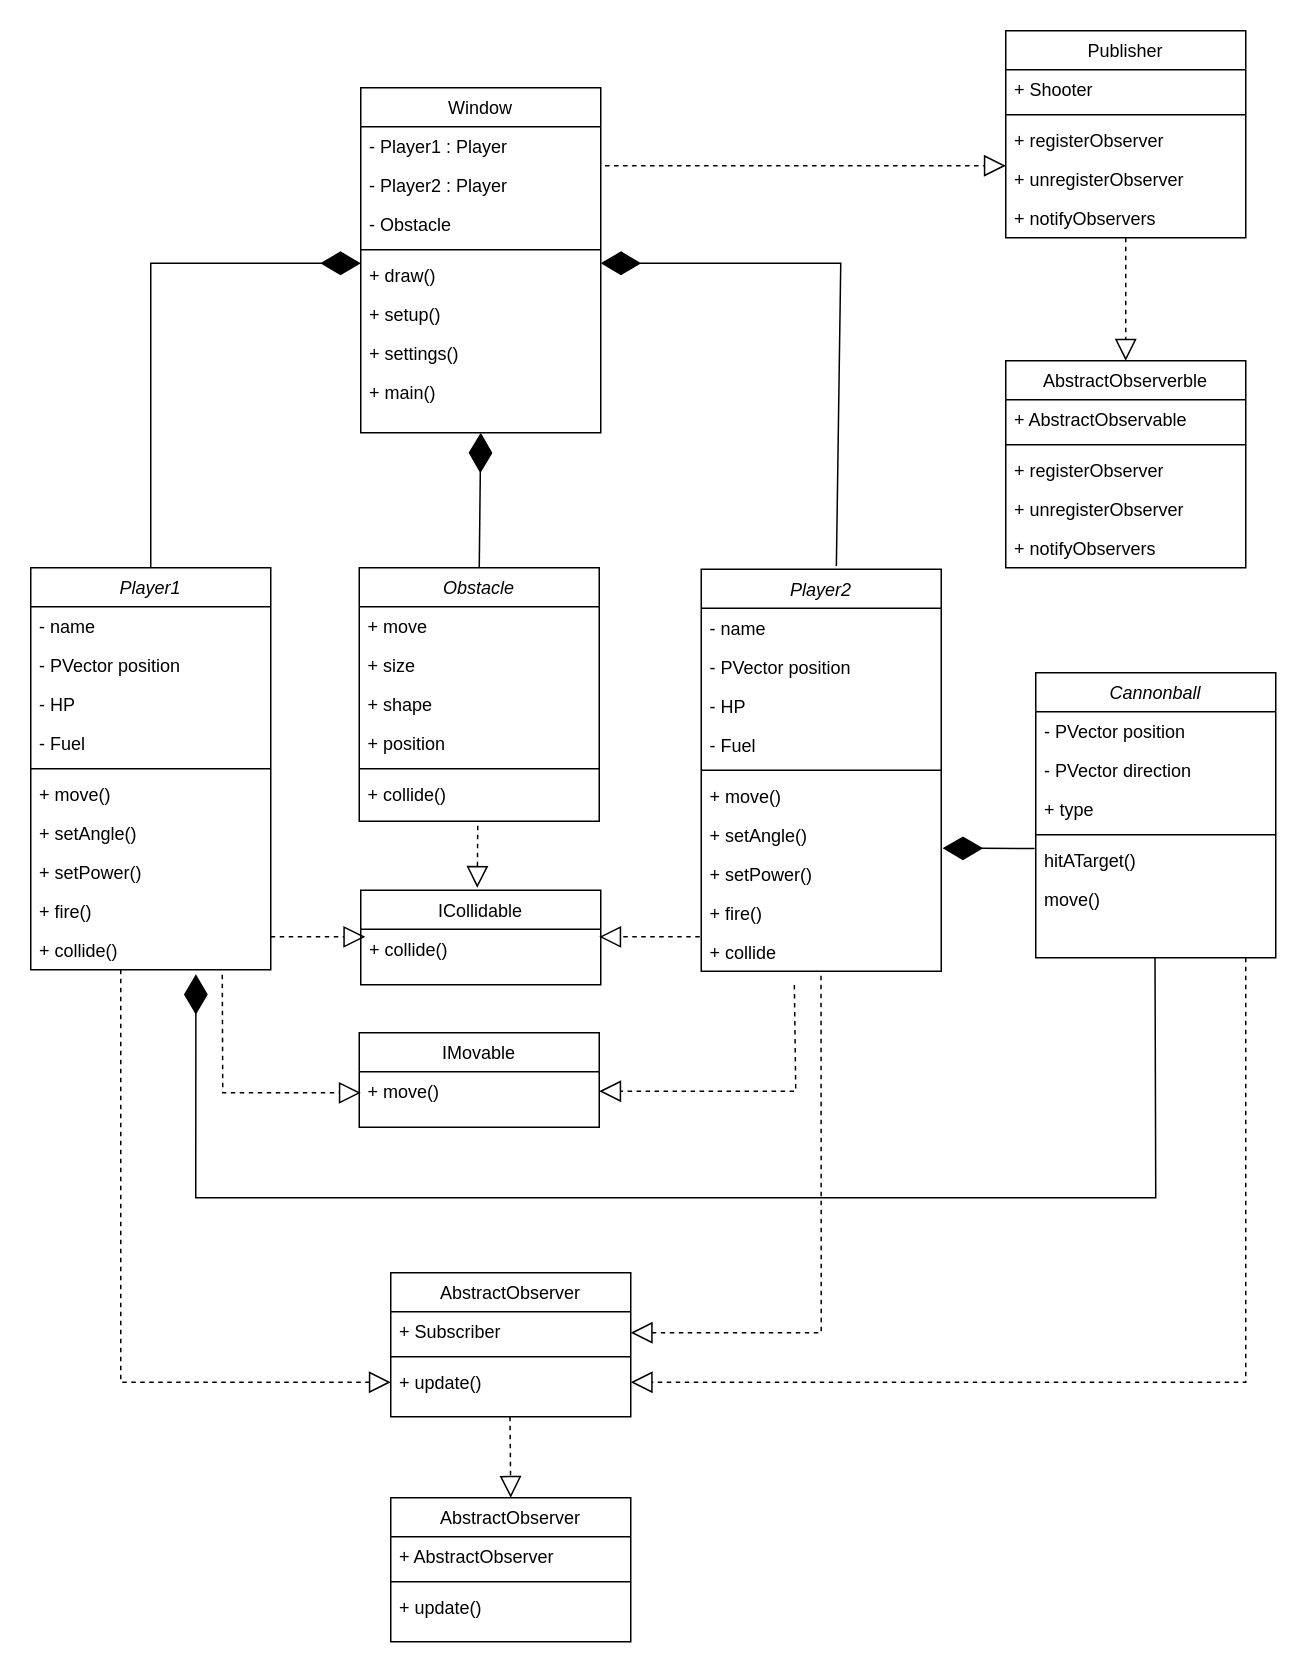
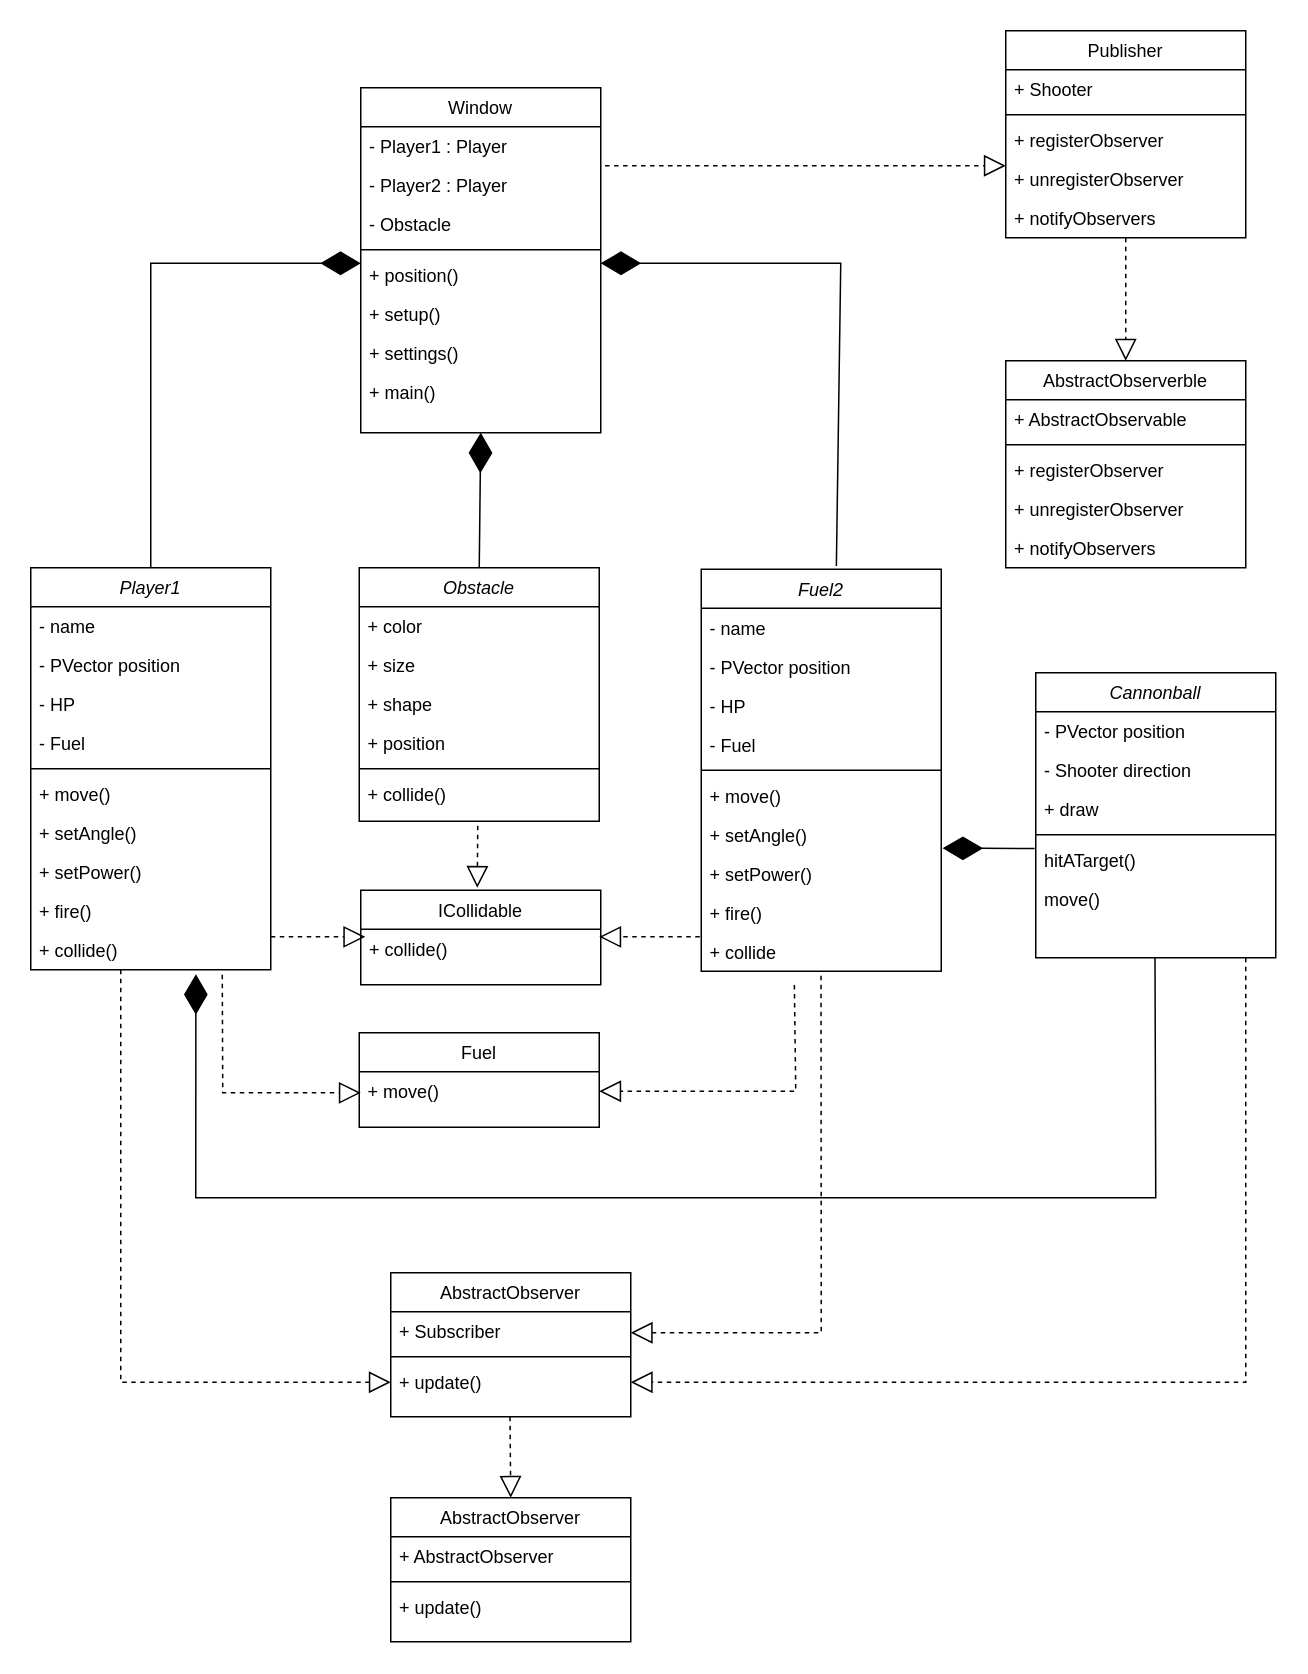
node "+ draw()": label "+ draw()" -> "+ position()"
node "Player2": label "Player2" -> "Fuel2"
node "+ move": label "+ move" -> "+ color"
node "- PVector direction": label "- PVector direction" -> "- Shooter direction"
node "+ type": label "+ type" -> "+ draw"
node "IMovable": label "IMovable" -> "Fuel"
